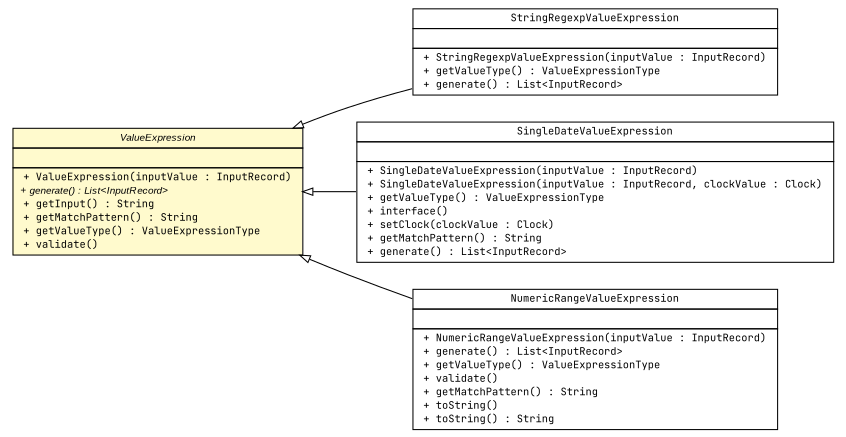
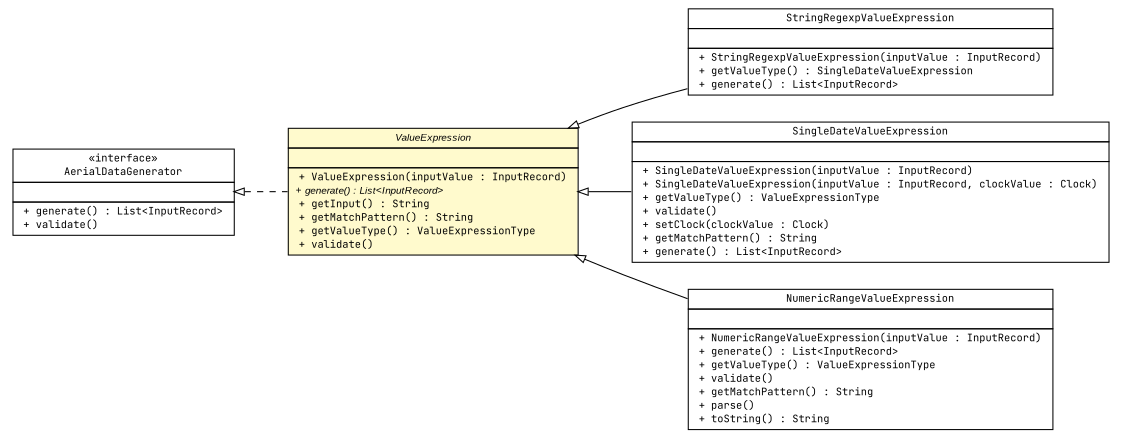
node "StringRegexpValueExpression": text "+ getValueType() : ValueExpressionType" -> "+ getValueType() : SingleDateValueExpression"
node "AerialDataGenerator": added
node "SingleDateValueExpression": text "+ interface()" -> "+ validate()"
node "NumericRangeValueExpression": text "+ toString()" -> "+ parse()"
